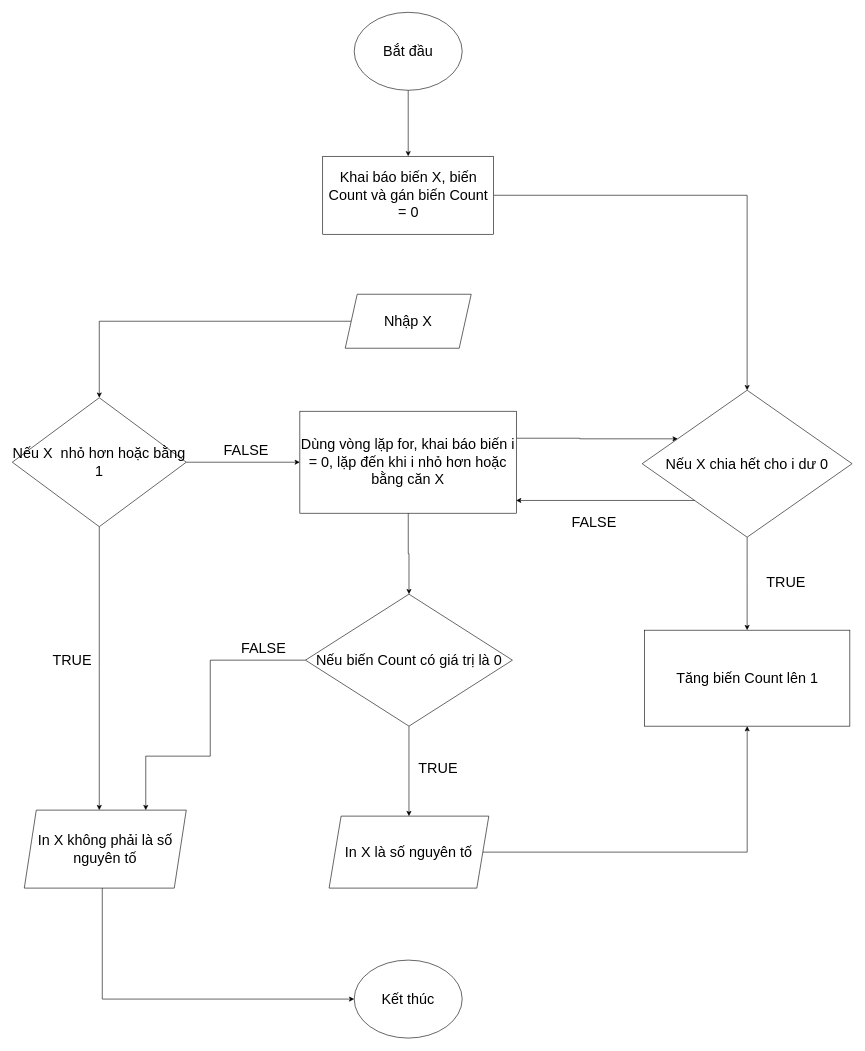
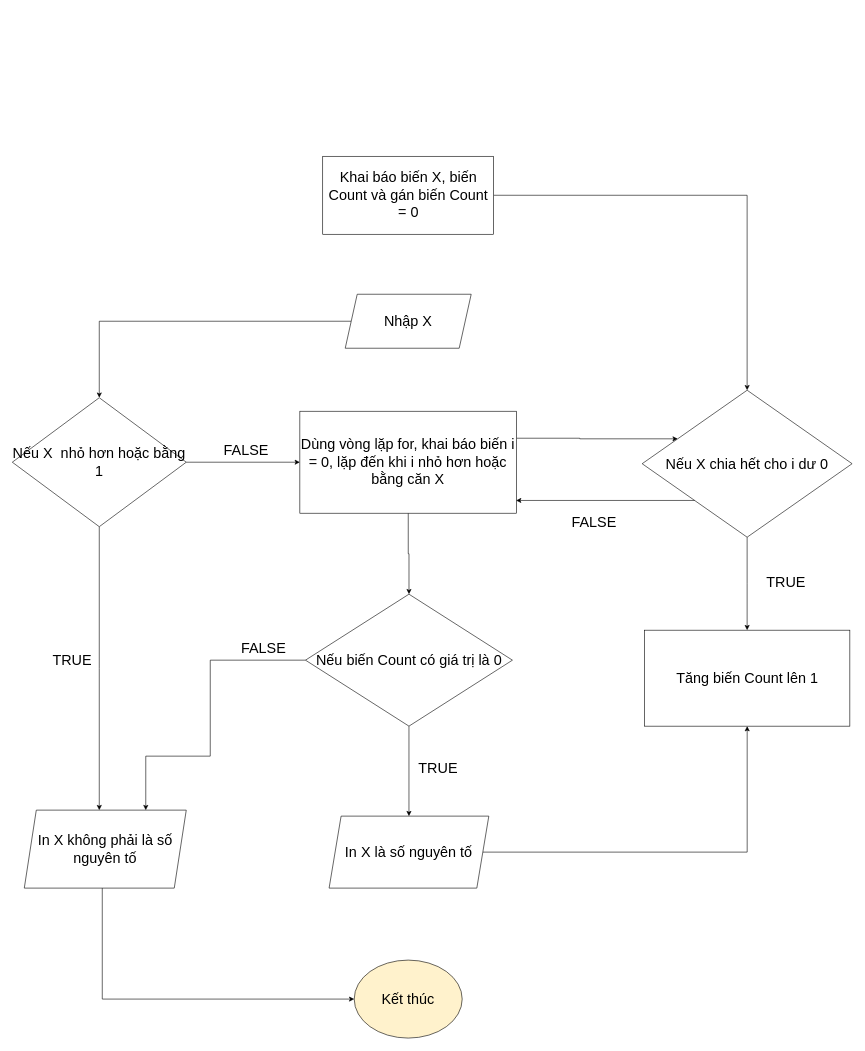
node "Bắt đầu": removed
edge "Bắt đầu" -> "Khai báo biến X, biến Count và gán biến Count = 0": removed
node "Kết thúc": fillcolor #ffffff -> #fff2cc
